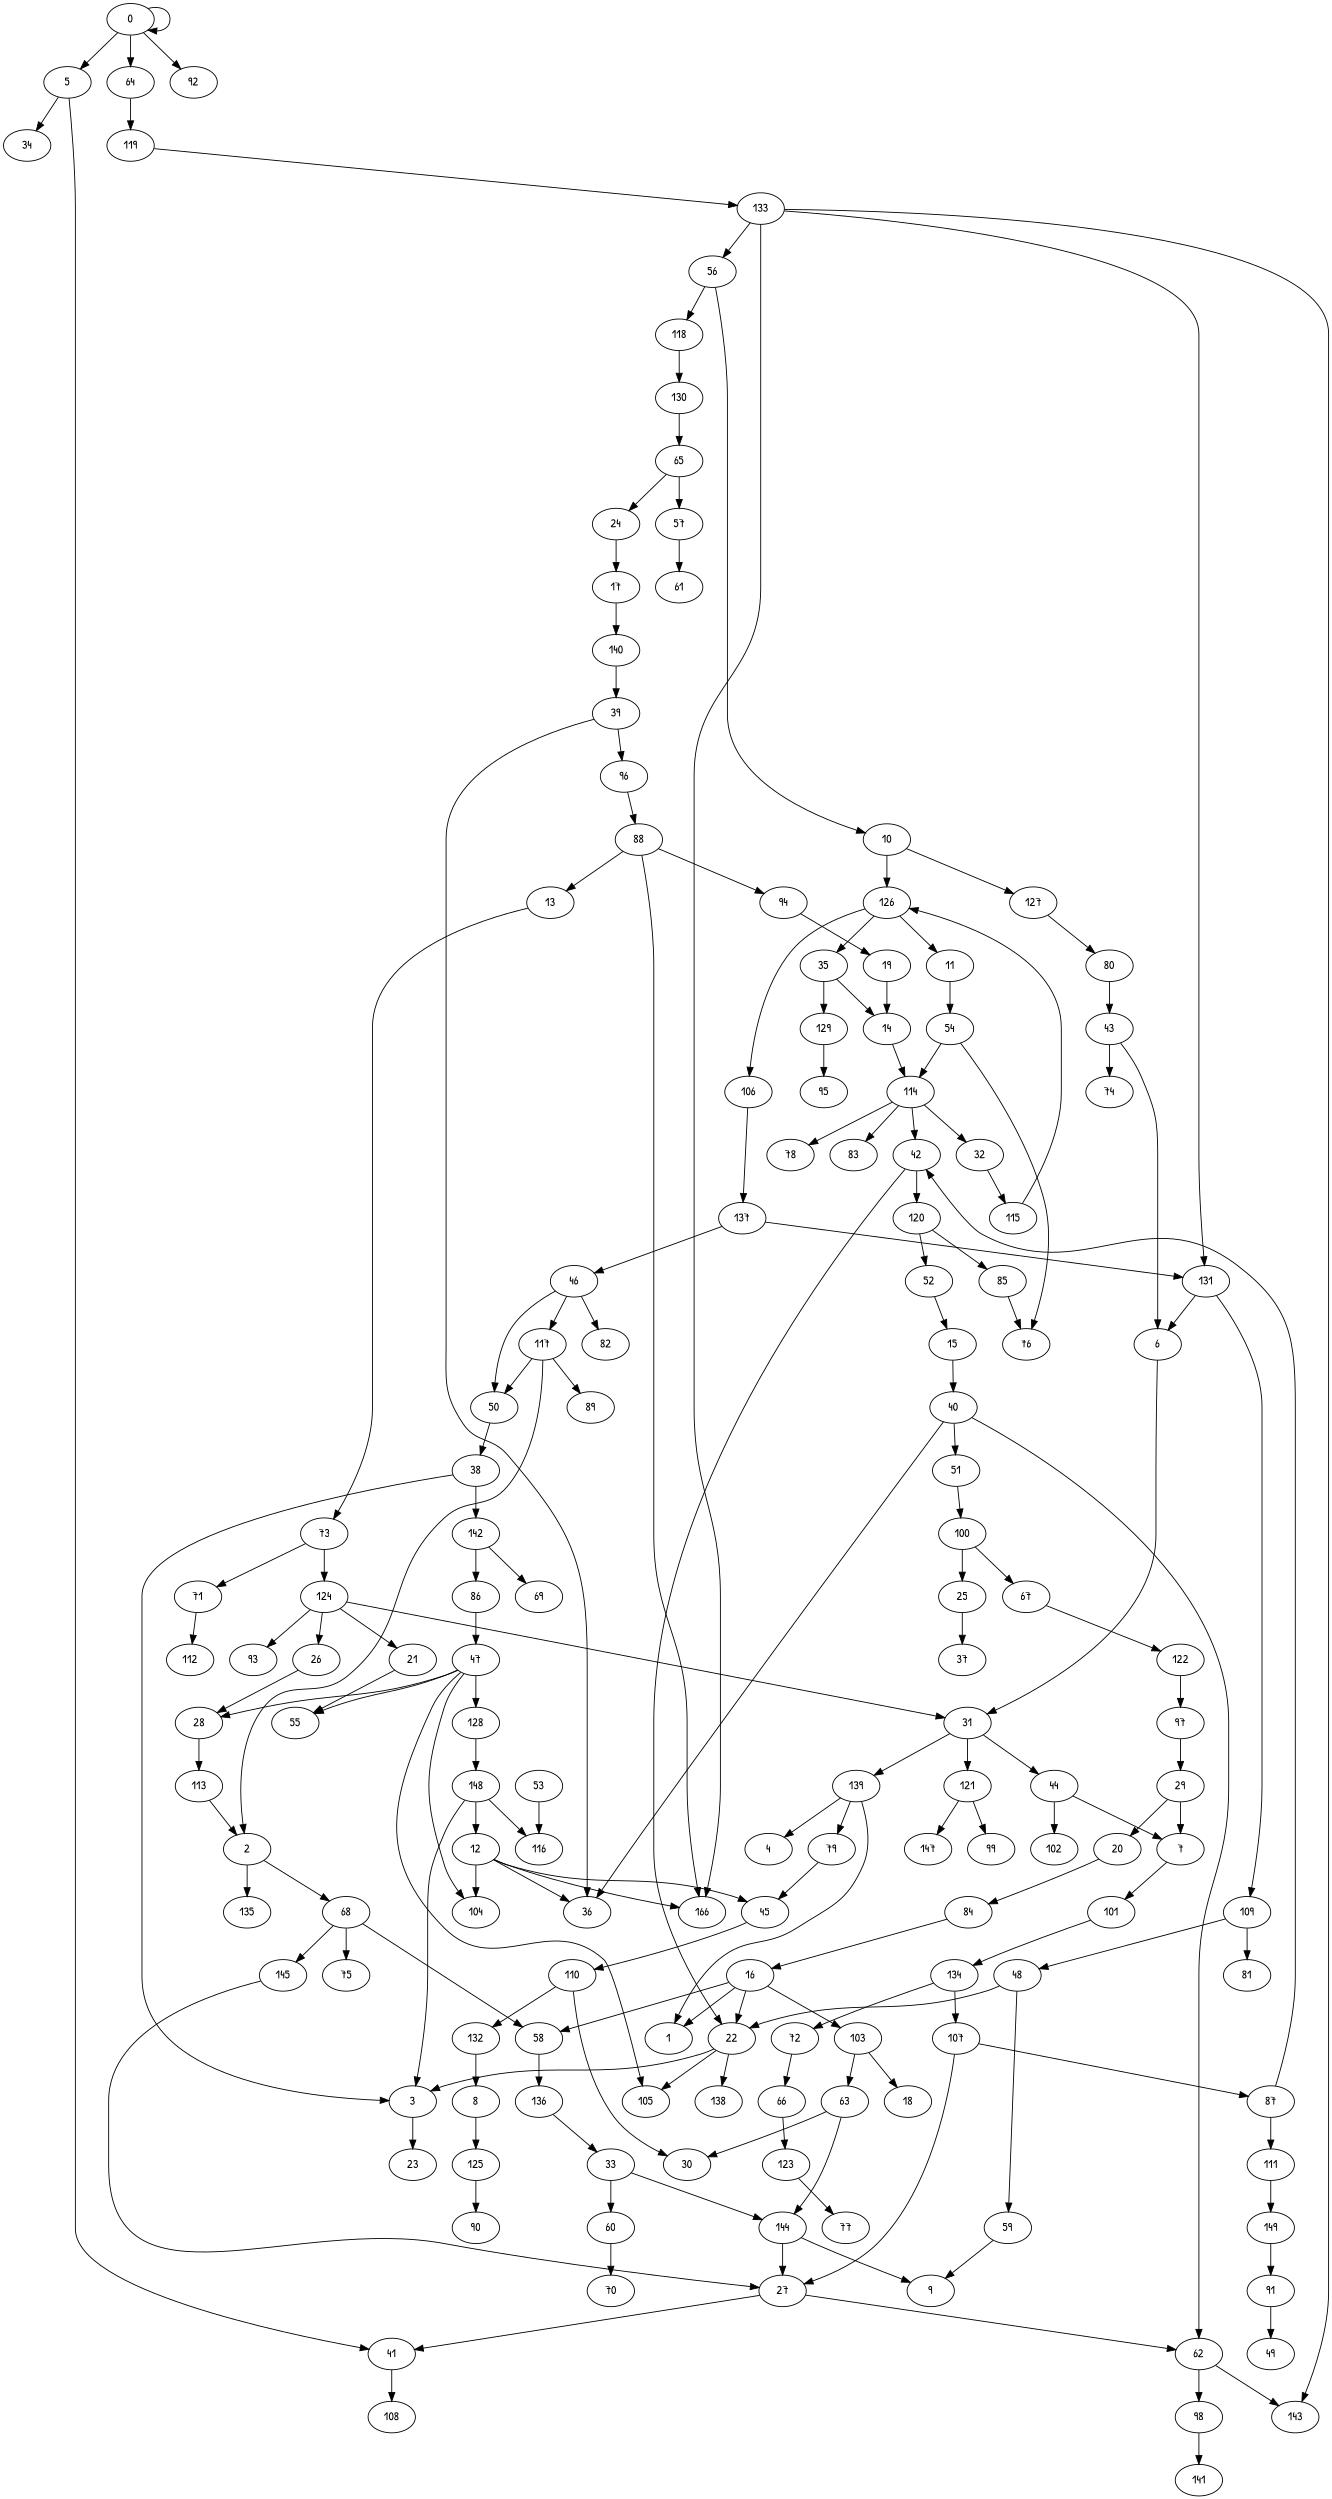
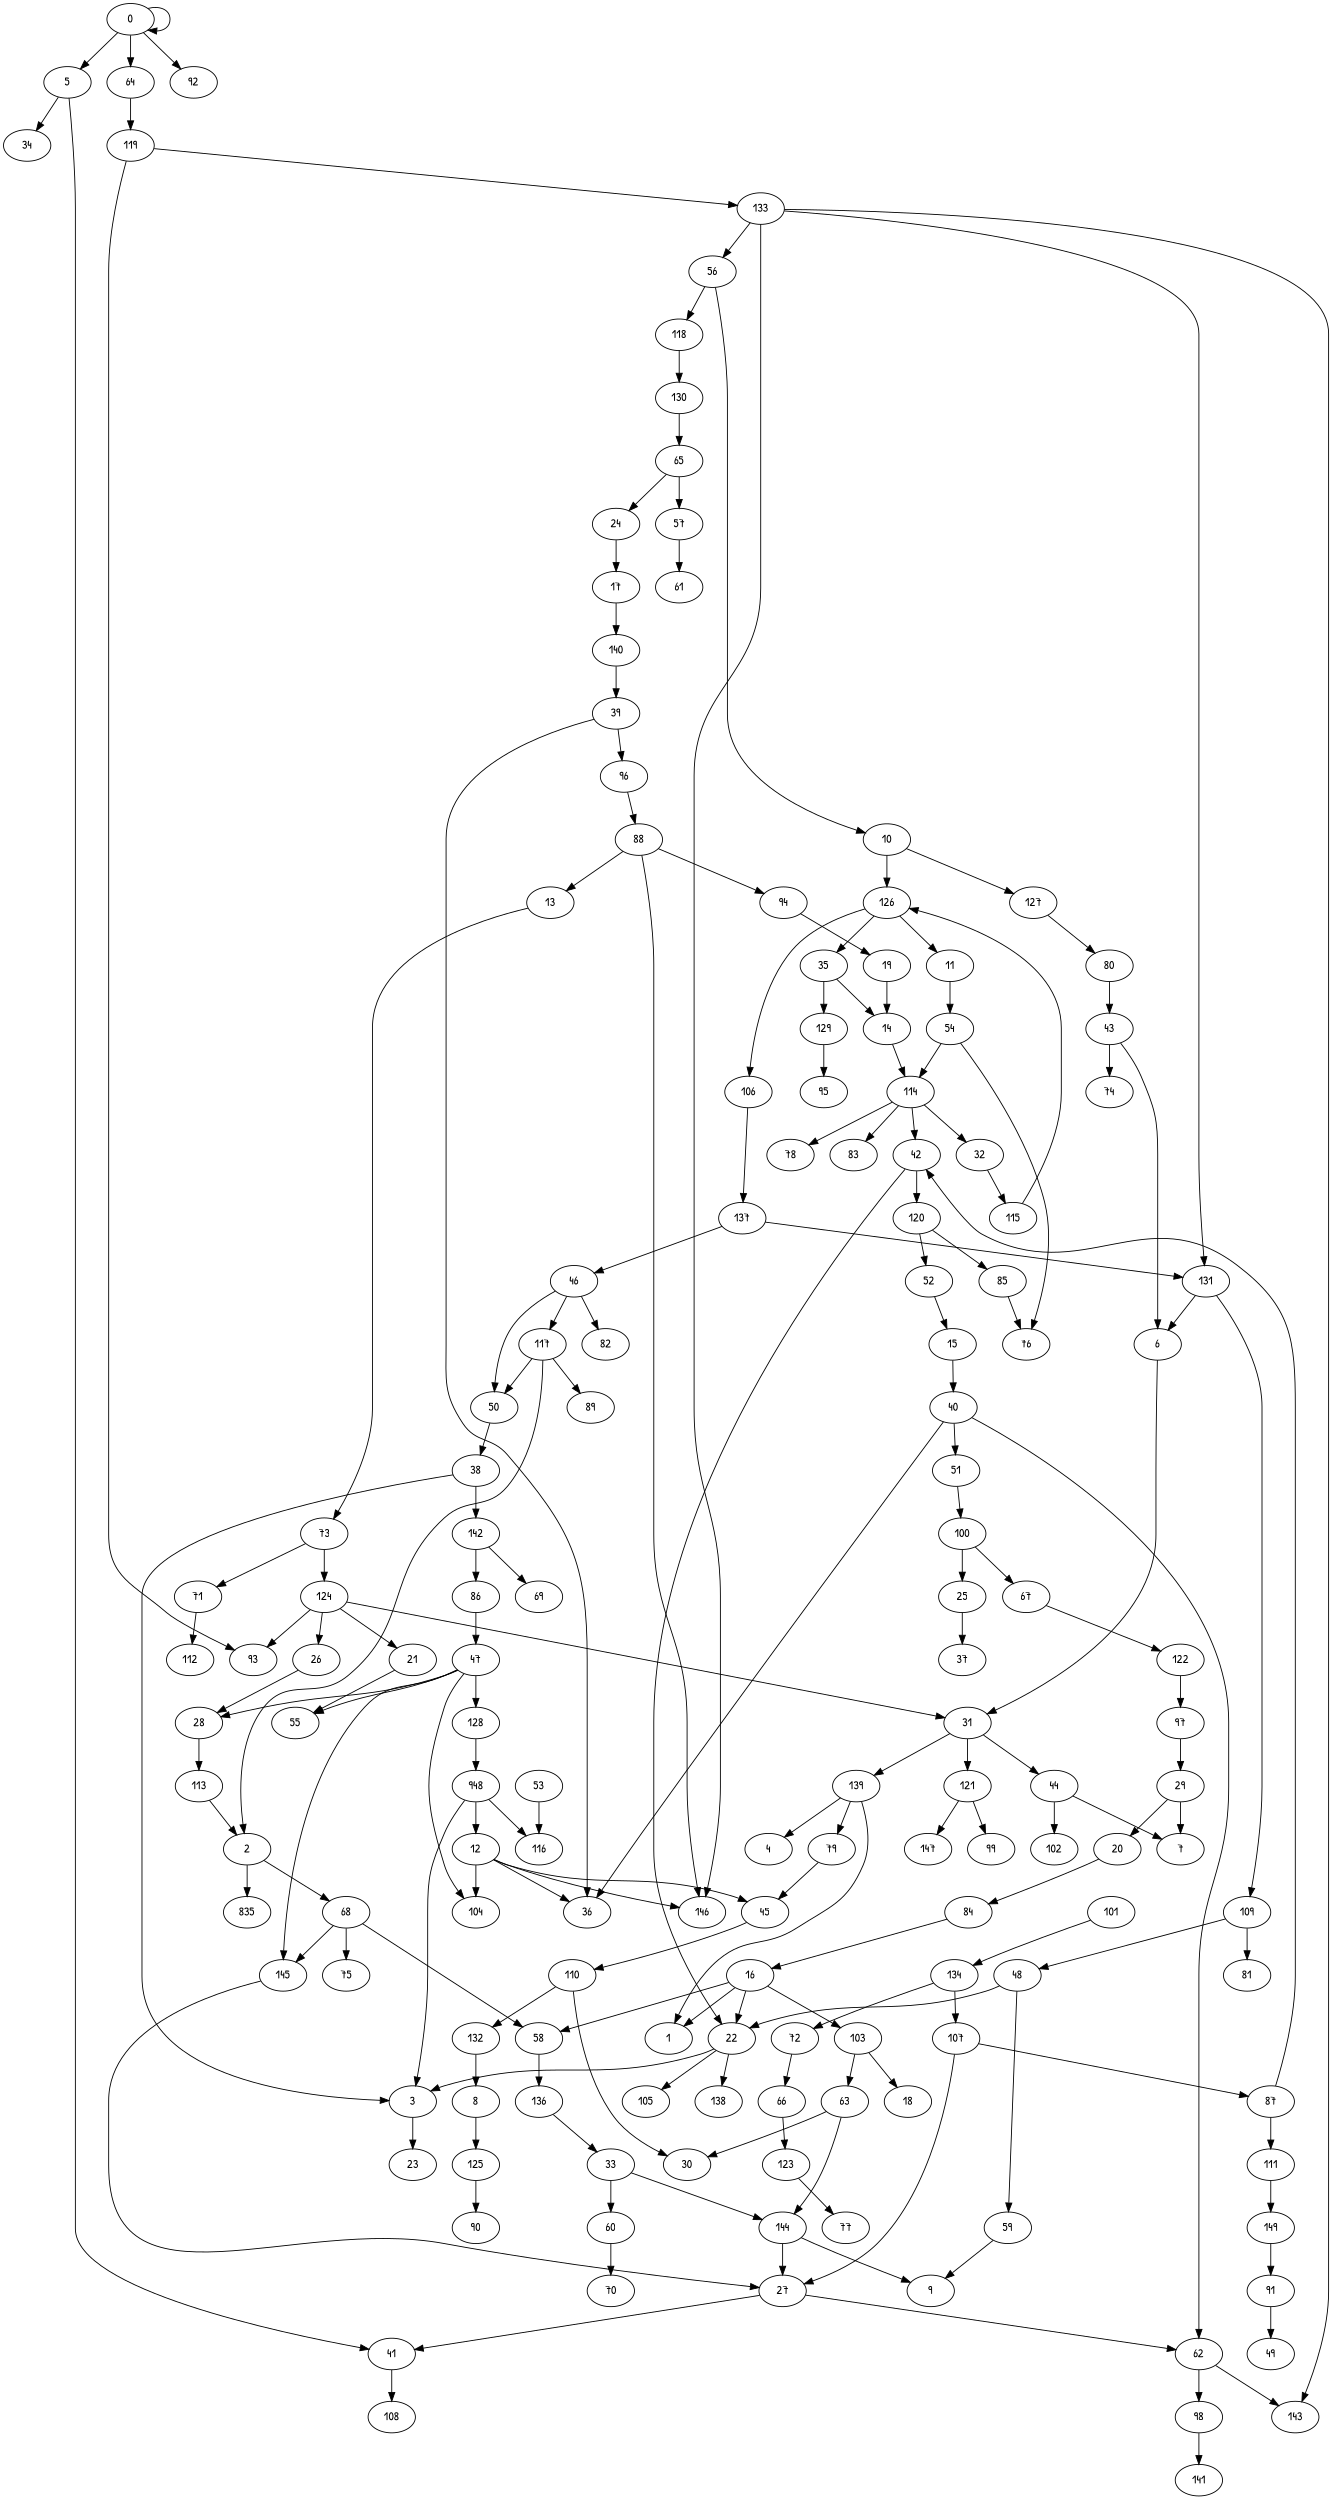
edge "119" -> "93": added
node "148": label "148" -> "948"
edge "7" -> "101": removed
node "135": label "135" -> "835"
node "166": label "166" -> "146"
edge "47" -> "105": now "47" -> "145"
